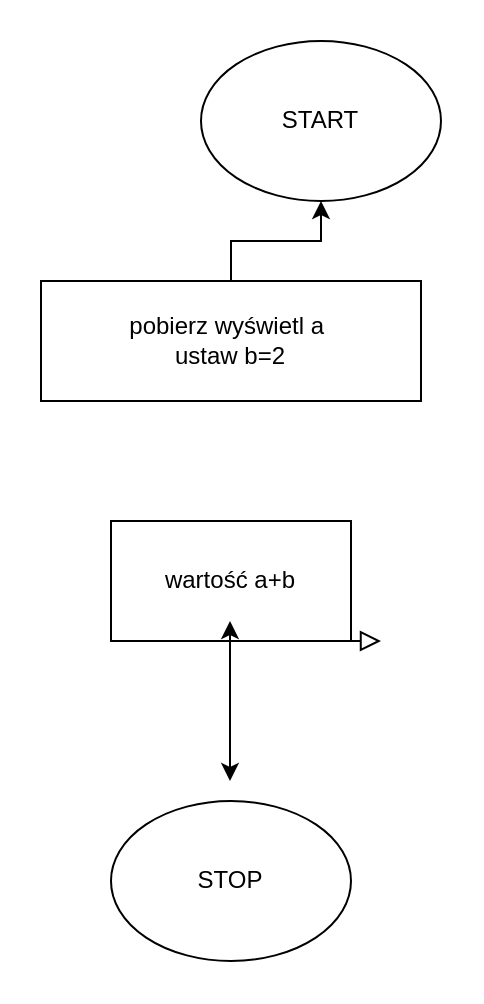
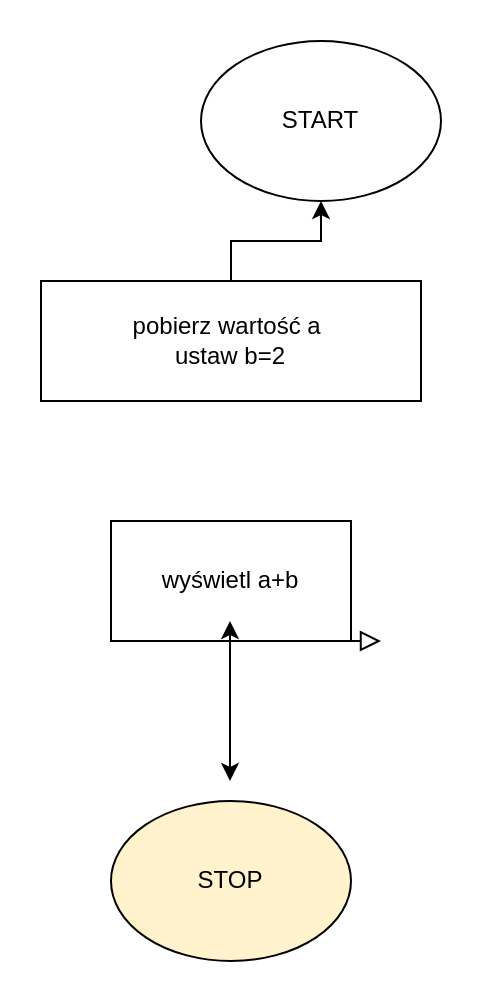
node "pobierz wyświetl a ustaw b=2": label "pobierz wyświetl a ustaw b=2" -> "pobierz wartość a ustaw b=2"
node "wartość a+b": label "wartość a+b" -> "wyświetl a+b"
node "STOP": fillcolor #ffffff -> #fff2cc
